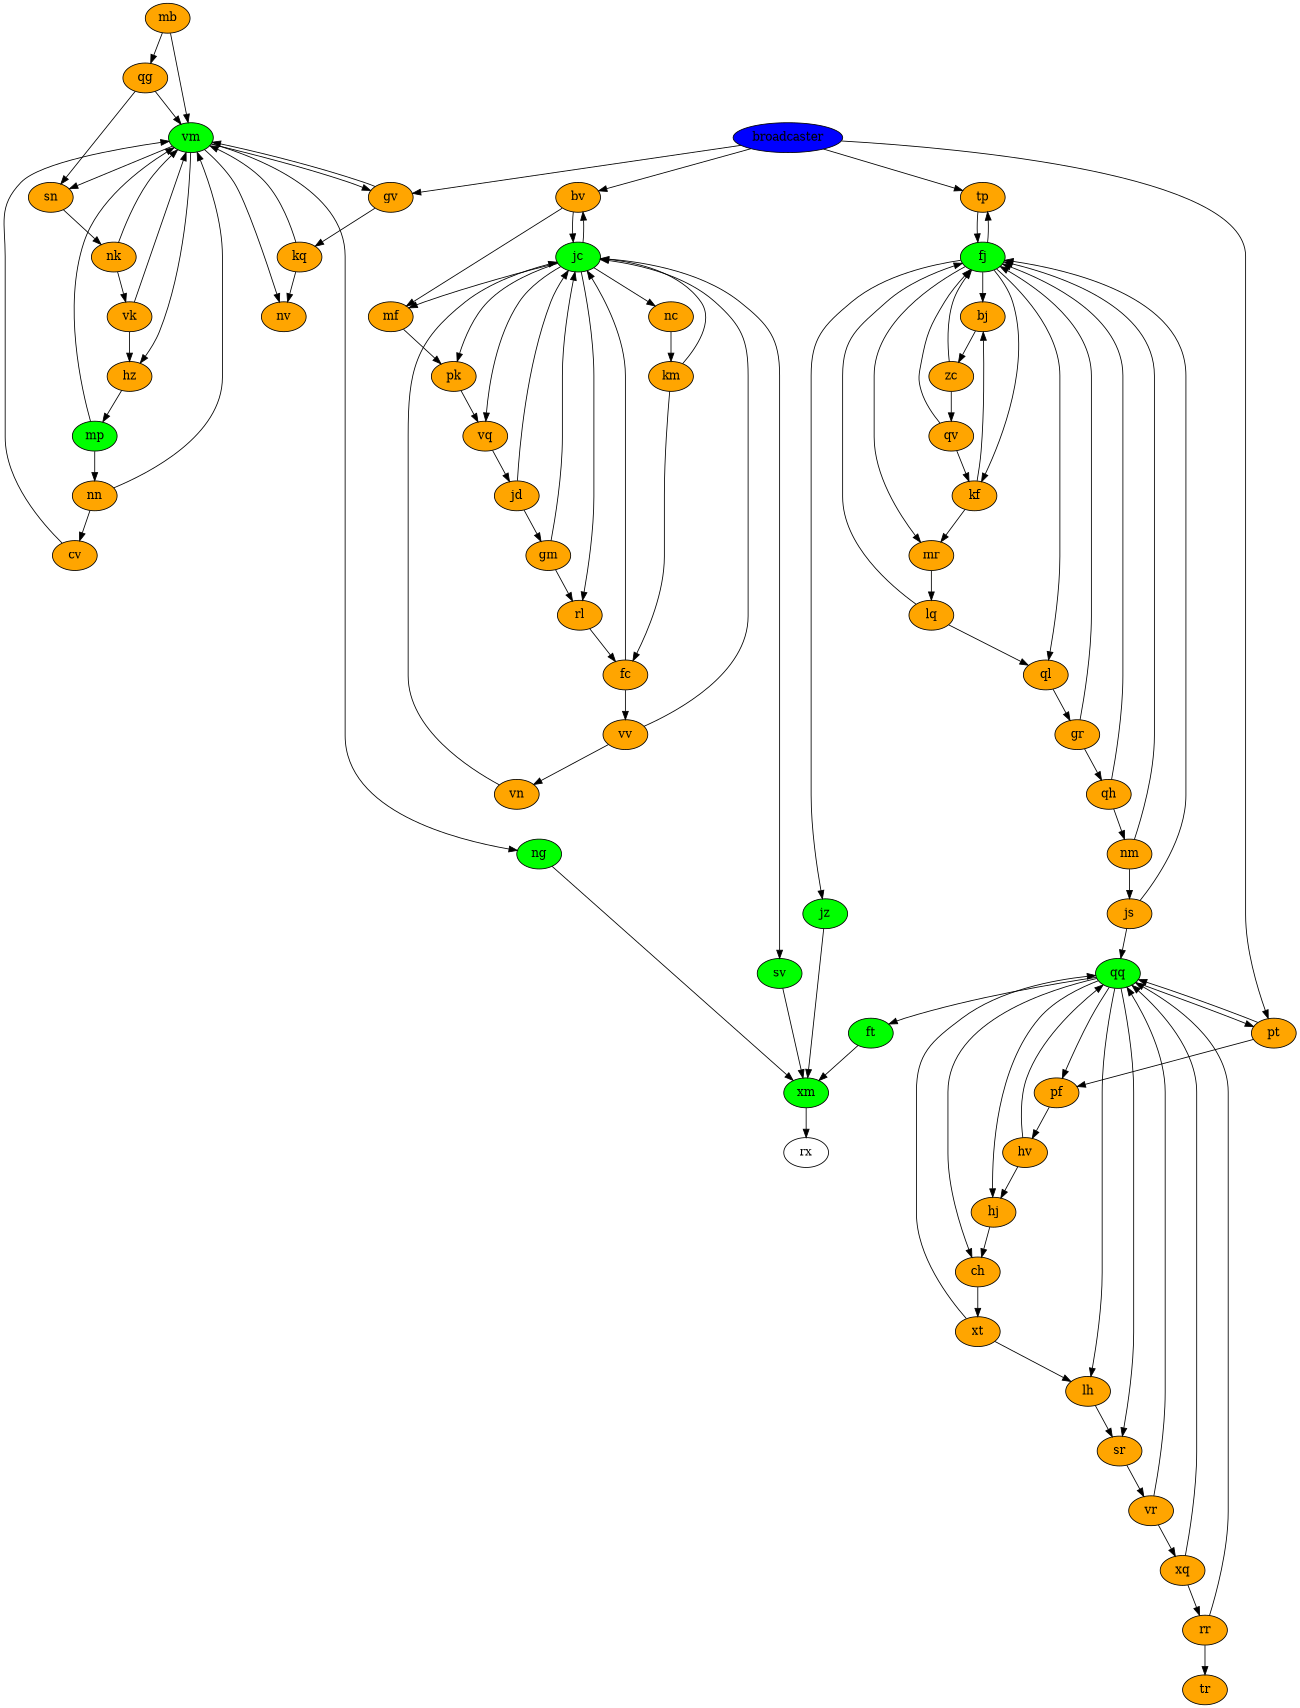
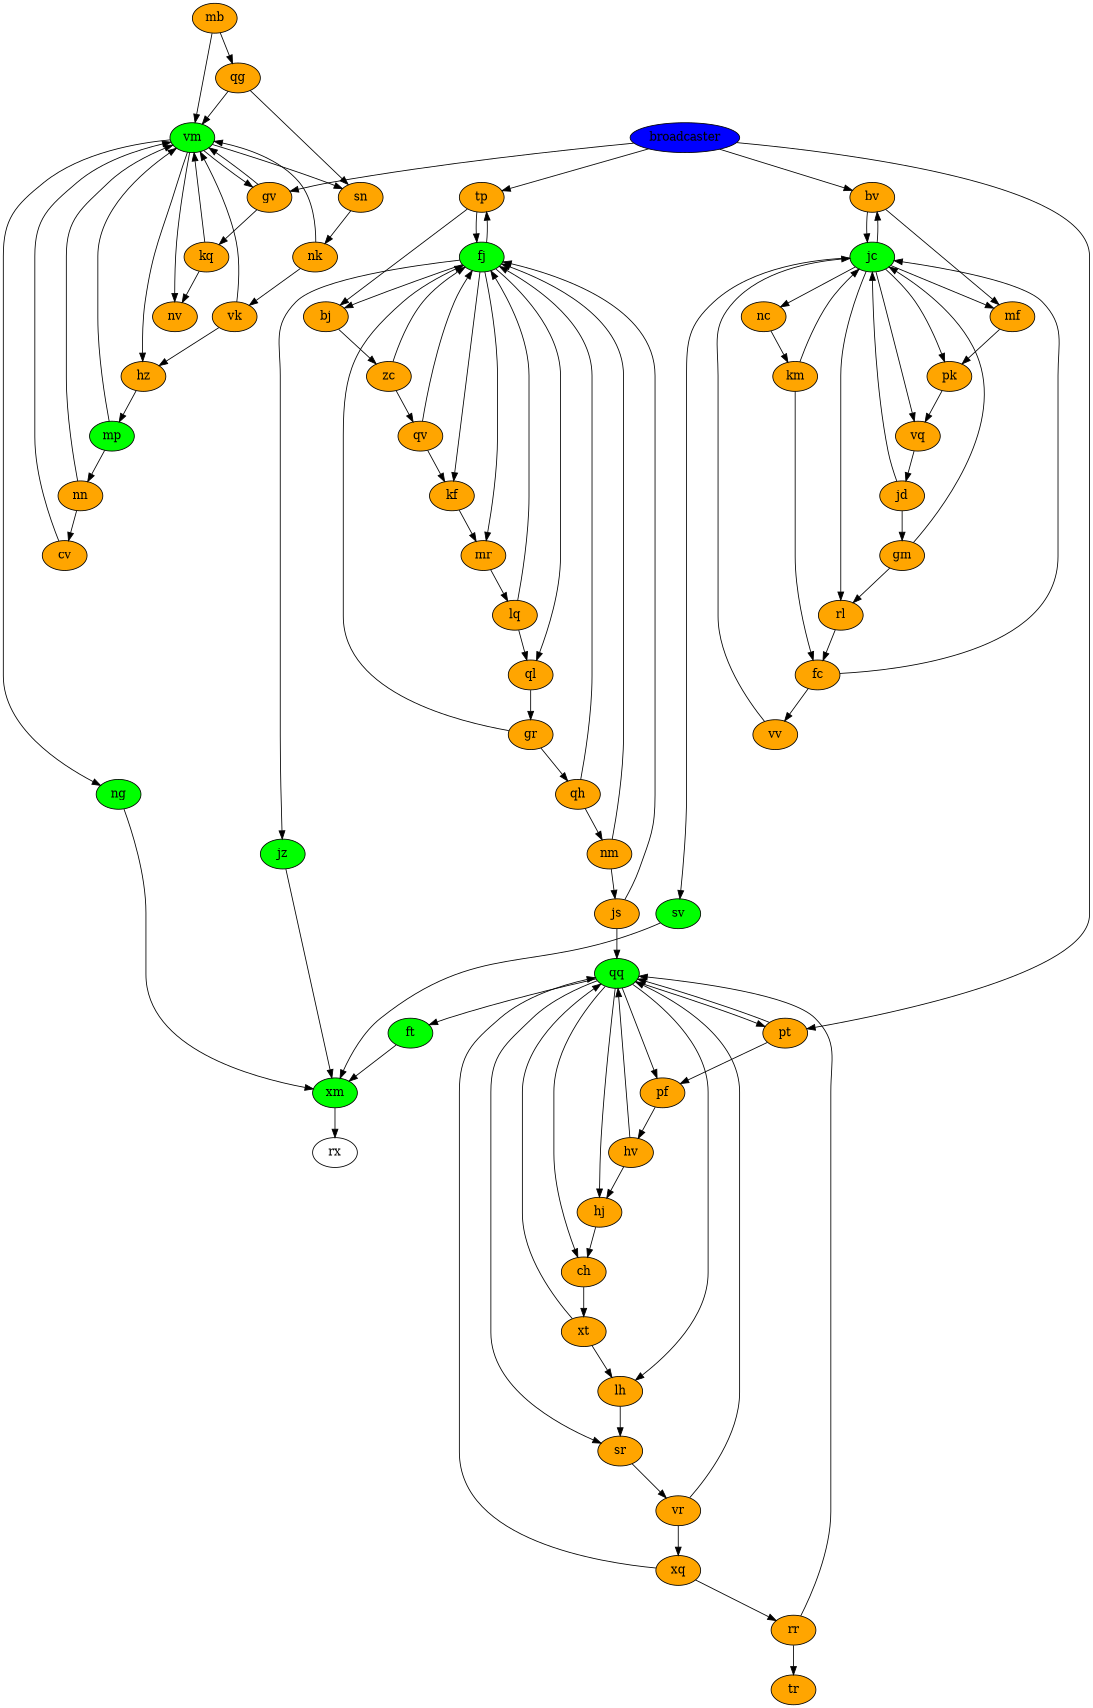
edge "kf" -> "bj": now "tp" -> "bj"
node "vn": removed
